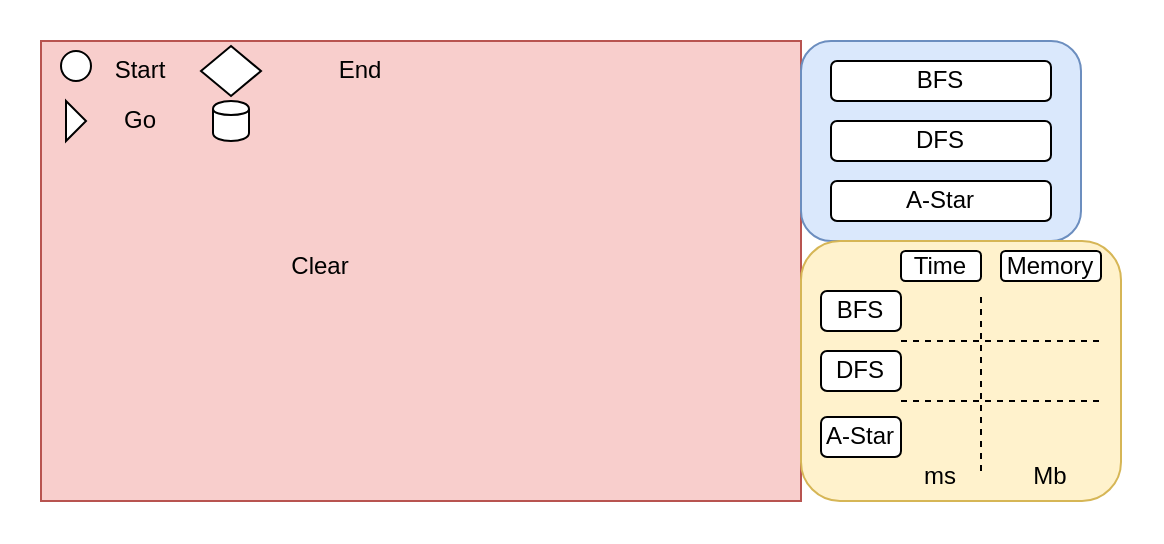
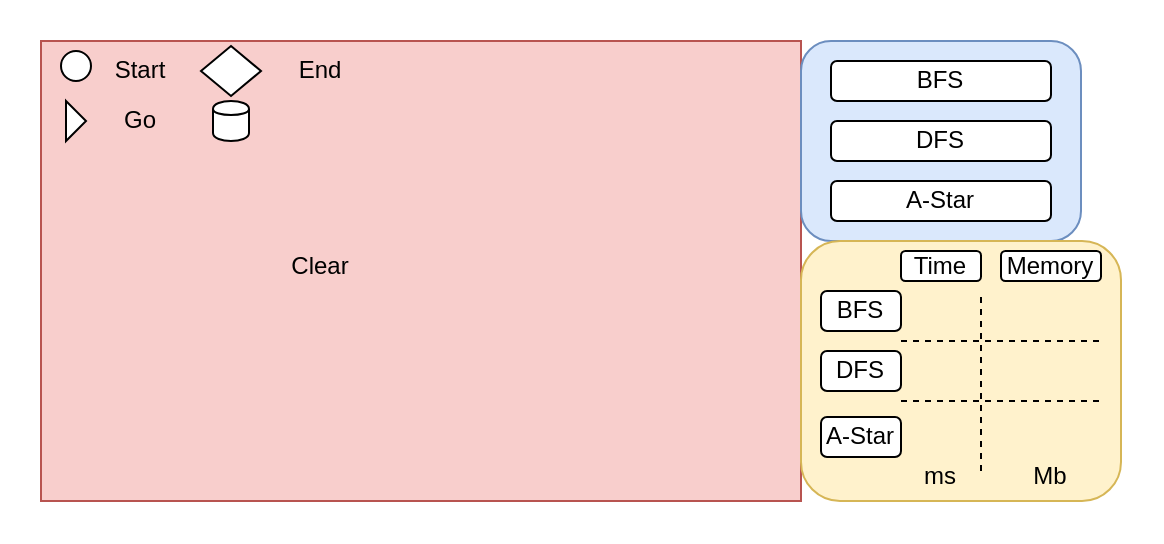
node "End": moved (361, 71) -> (321, 71)
